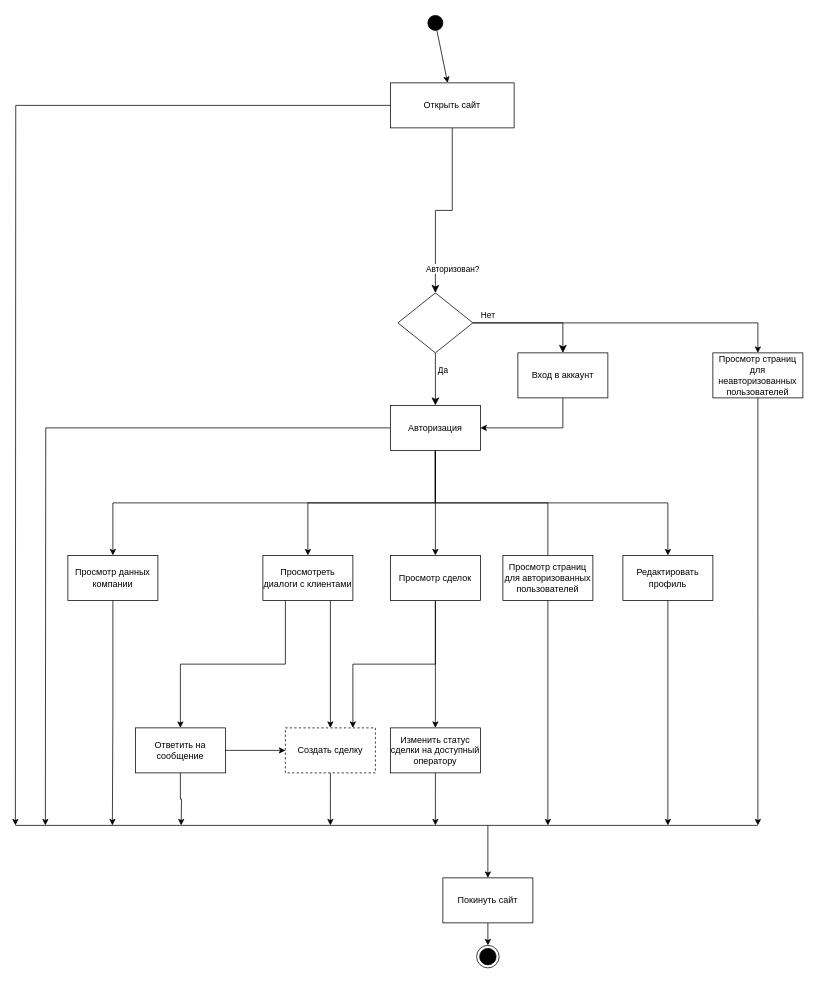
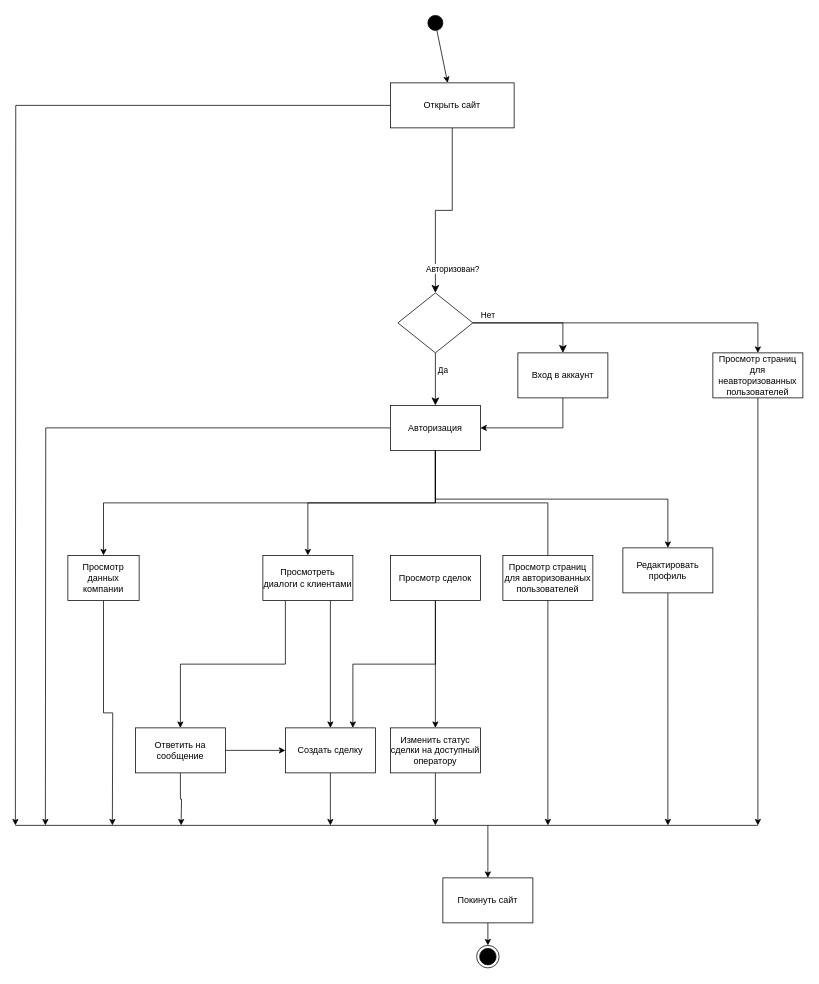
edge "Авторизация" -> "Просмотр сделок": removed
node "Просмотр данных компании": size 90x45 -> 71x45
node "Редактировать профиль": moved (668, 578) -> (668, 570)
node "Создать сделку": style dashed -> solid
